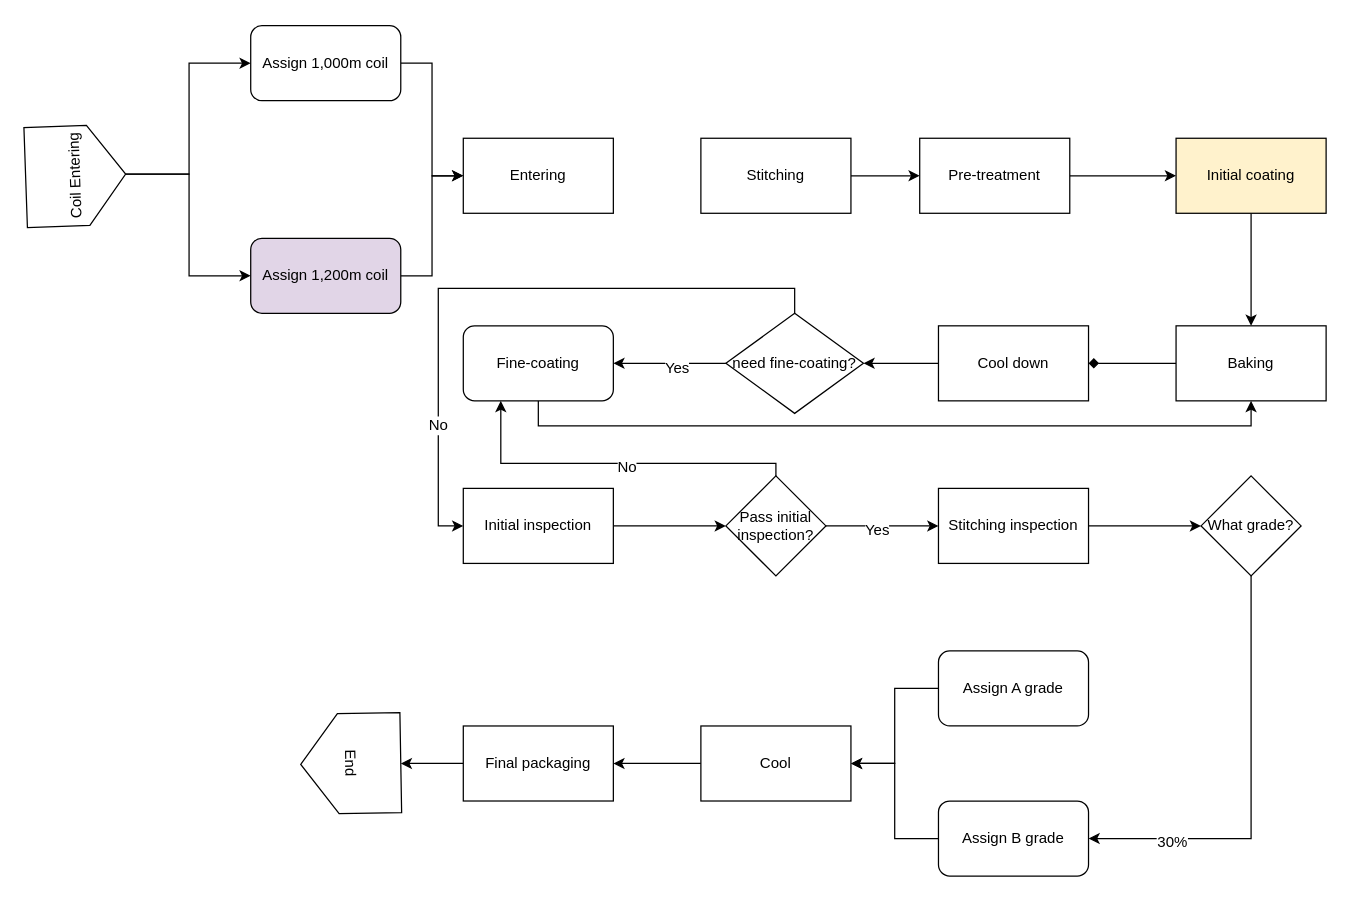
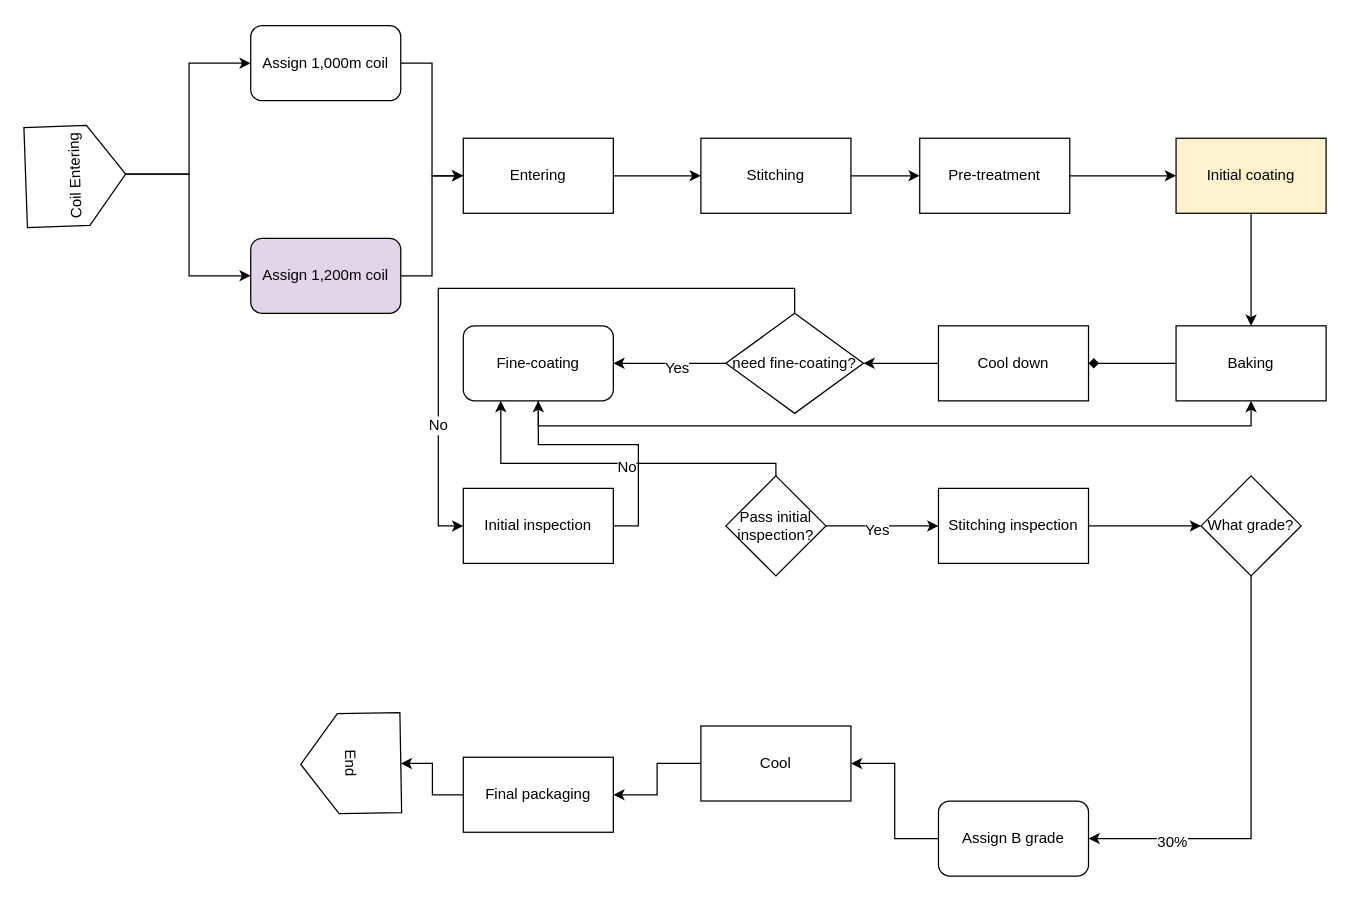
edge "Entering" -> "Stitching": added
edge "Initial inspection" -> "Pass initial inspection?": now "Initial inspection" -> "Fine-coating"
node "Assign A grade": removed
edge "Assign A grade" -> "Cool": removed
node "Final packaging": moved (538, 763) -> (538, 794)
